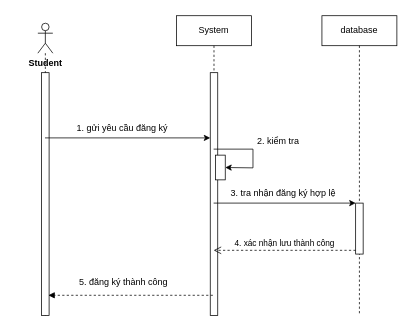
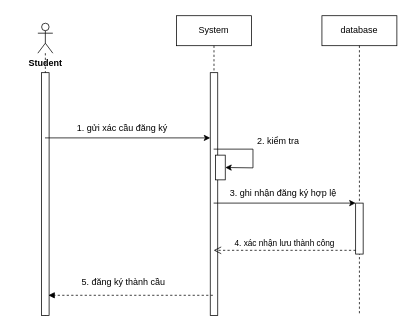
node "1. gửi yêu cầu đăng ký": label "1. gửi yêu cầu đăng ký" -> "1. gửi xác cầu đăng ký"
node "3. tra nhận đăng ký hợp lệ": label "3. tra nhận đăng ký hợp lệ" -> "3. ghi nhận đăng ký hợp lệ"
node "5. đăng ký thành công": label "5. đăng ký thành công" -> "5. đăng ký thành cầu"
